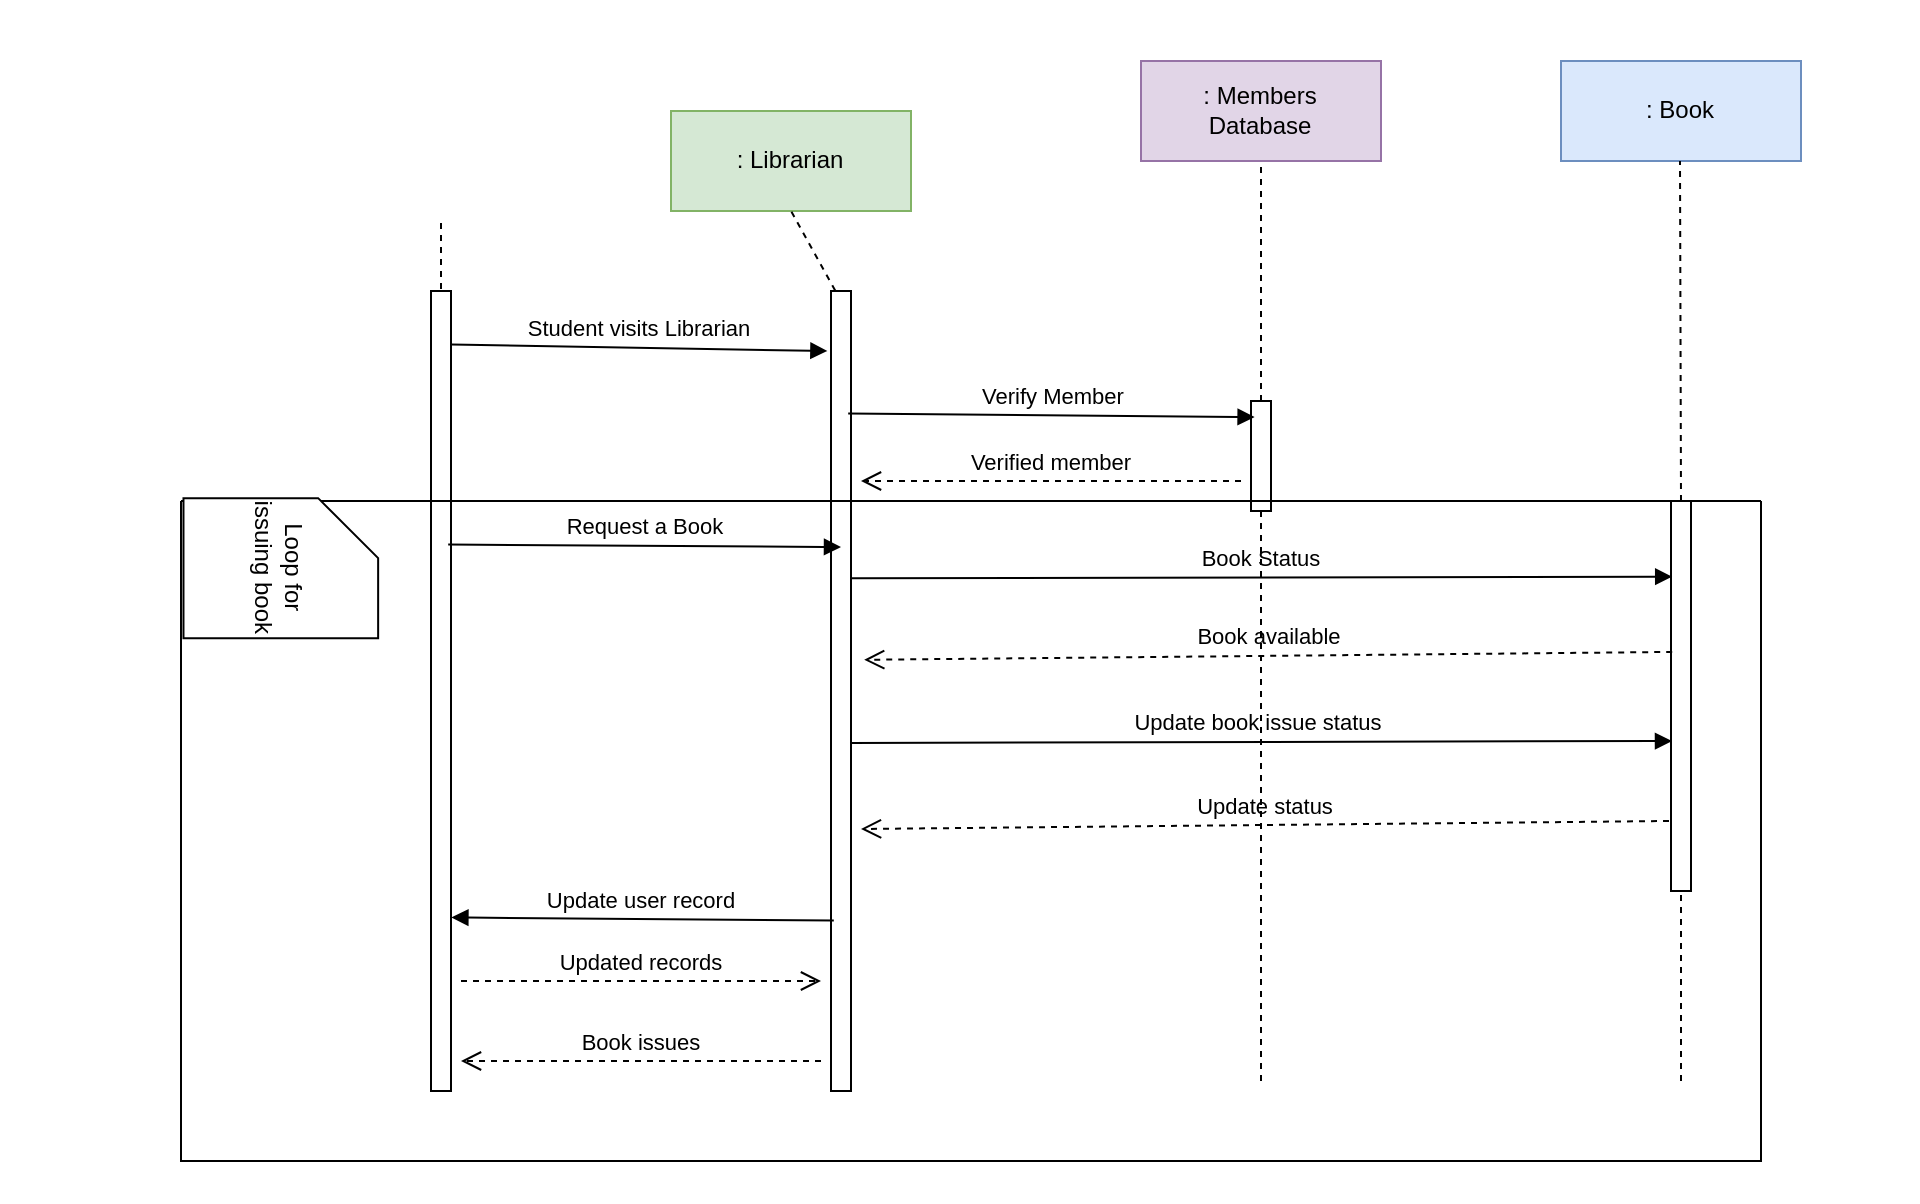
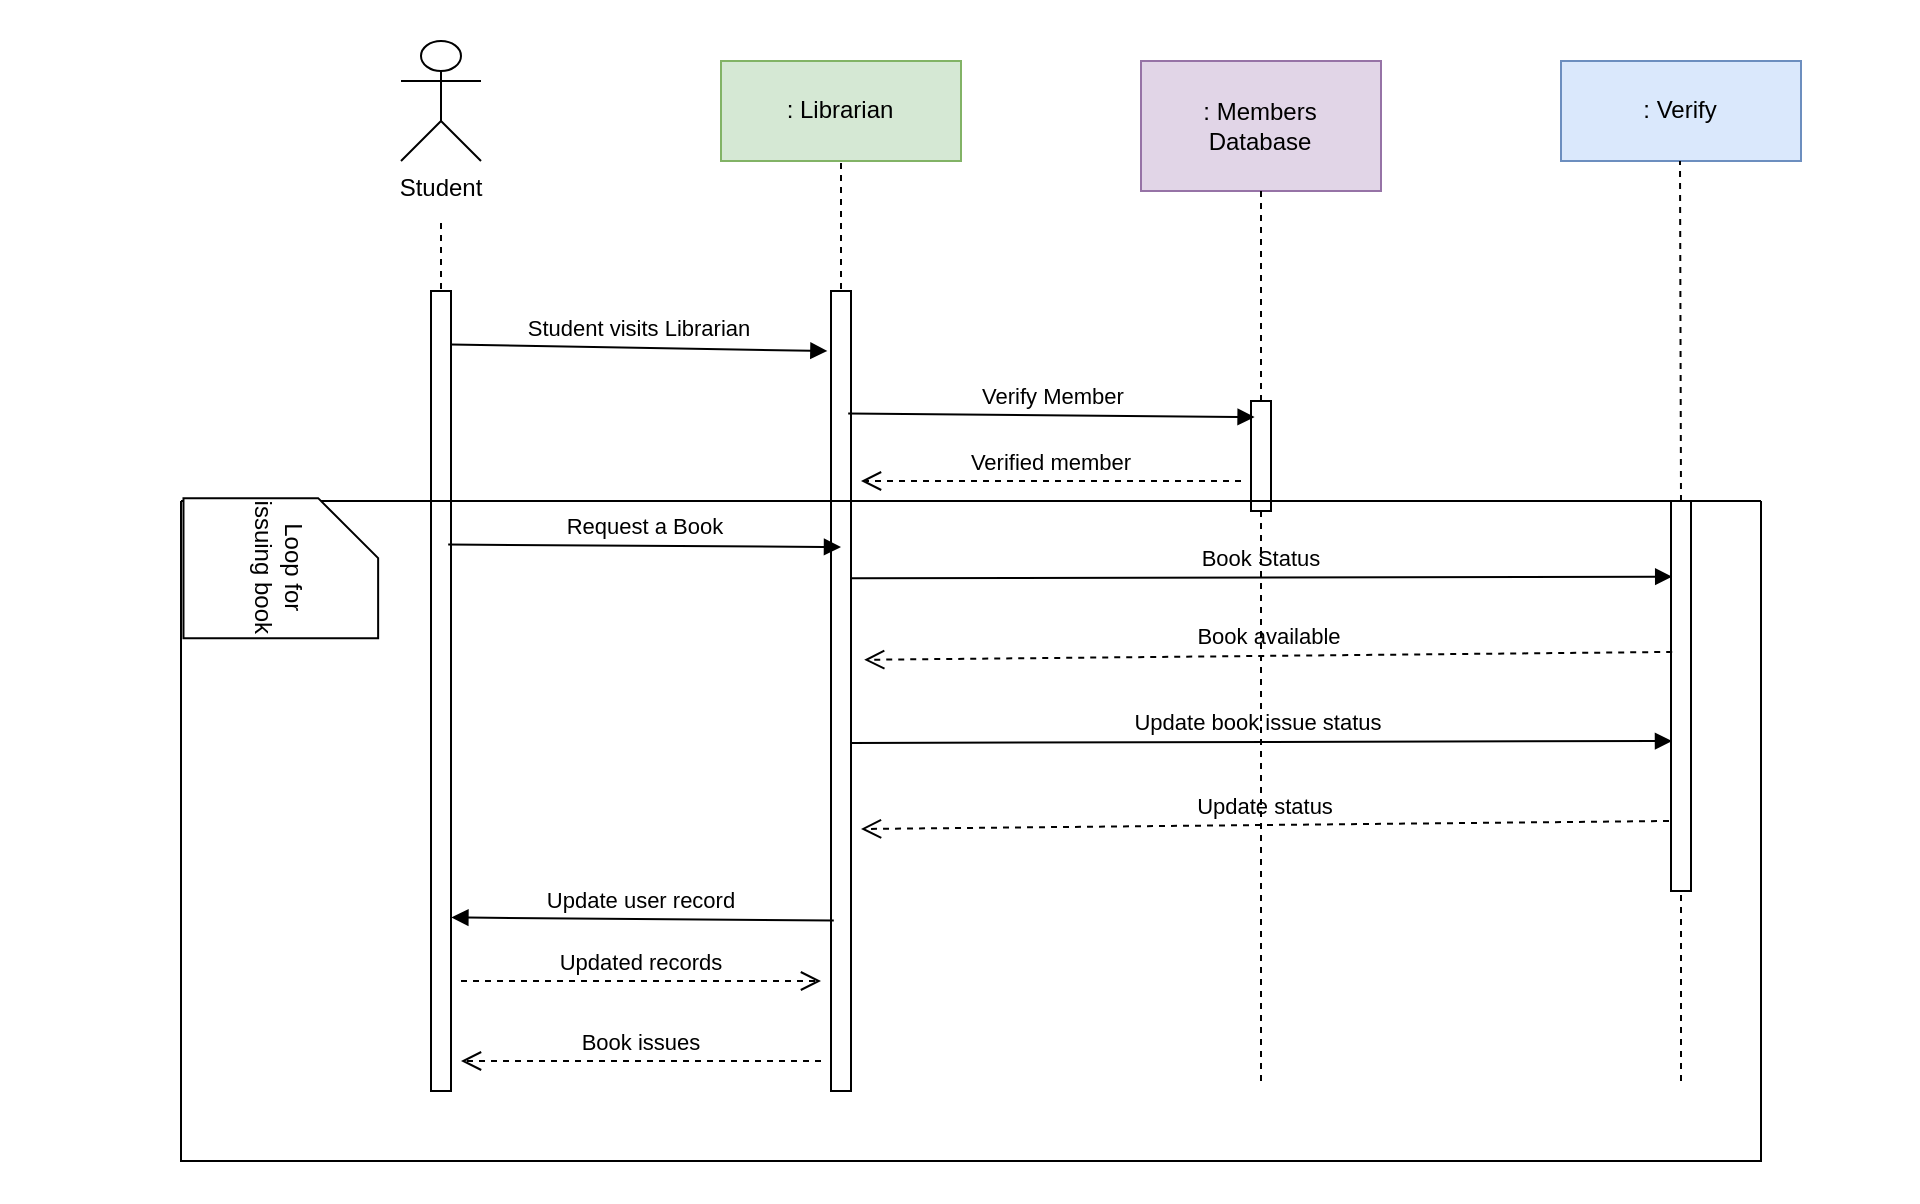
node "Student": added
node ": Members Database": size 240x100 -> 240x130
node ": Book": label ": Book" -> ": Verify"
node ": Librarian": moved (791, 161) -> (841, 111)
